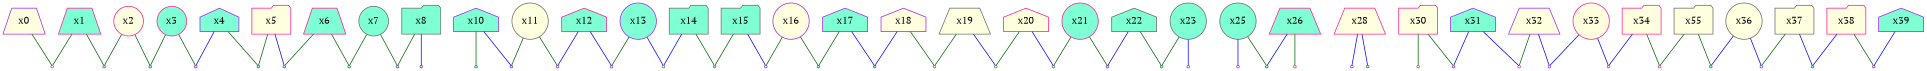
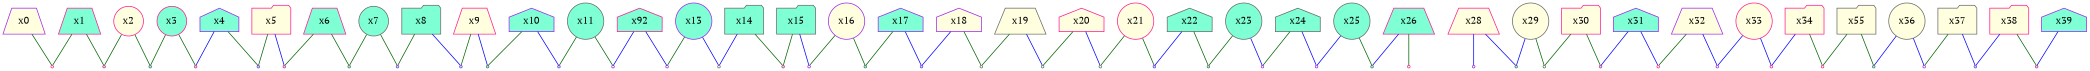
node "x9": added
node "x11": fillcolor lightyellow -> aquamarine
node "x12": label "x12" -> "x92"
node "x21": fillcolor aquamarine -> lightyellow
node "x24": added
node "x29": added
